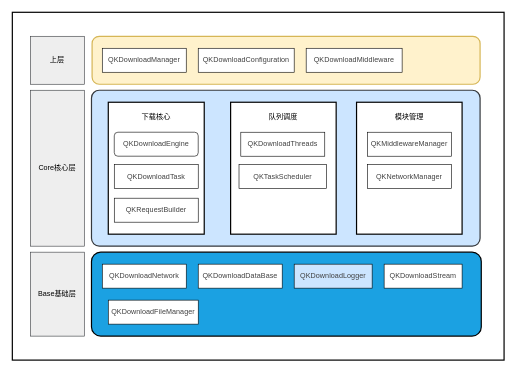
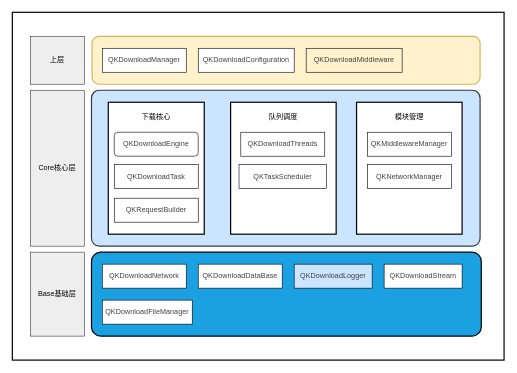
node "QKDownloadMiddleware": fillcolor #ffffff -> #fff2cc
node "QKDownloadFileManager": moved (153, 312) -> (147, 312)
